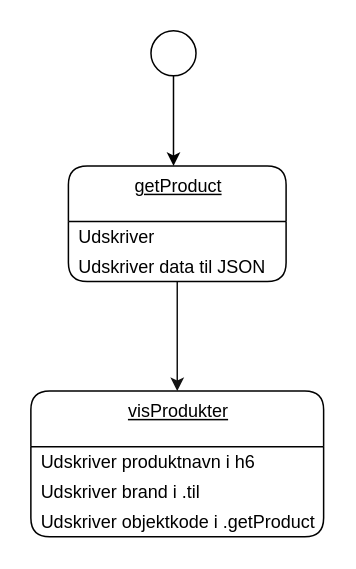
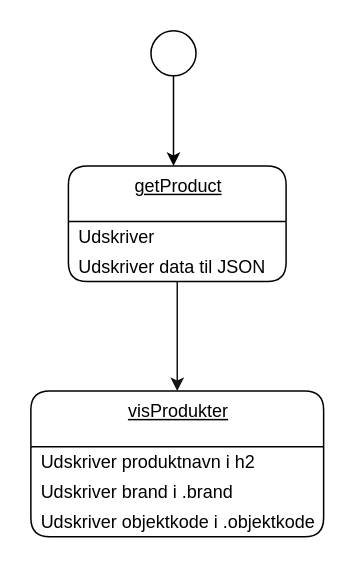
node "Udskriver produktnavn i h6": label "Udskriver produktnavn i h6" -> "Udskriver produktnavn i h2"
node "Udskriver brand i .til": label "Udskriver brand i .til" -> "Udskriver brand i .brand"
node "Udskriver objektkode i .getProduct": label "Udskriver objektkode i .getProduct" -> "Udskriver objektkode i .objektkode"
